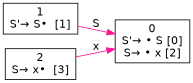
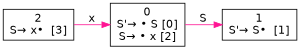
edge "1" -> "0": reversed
